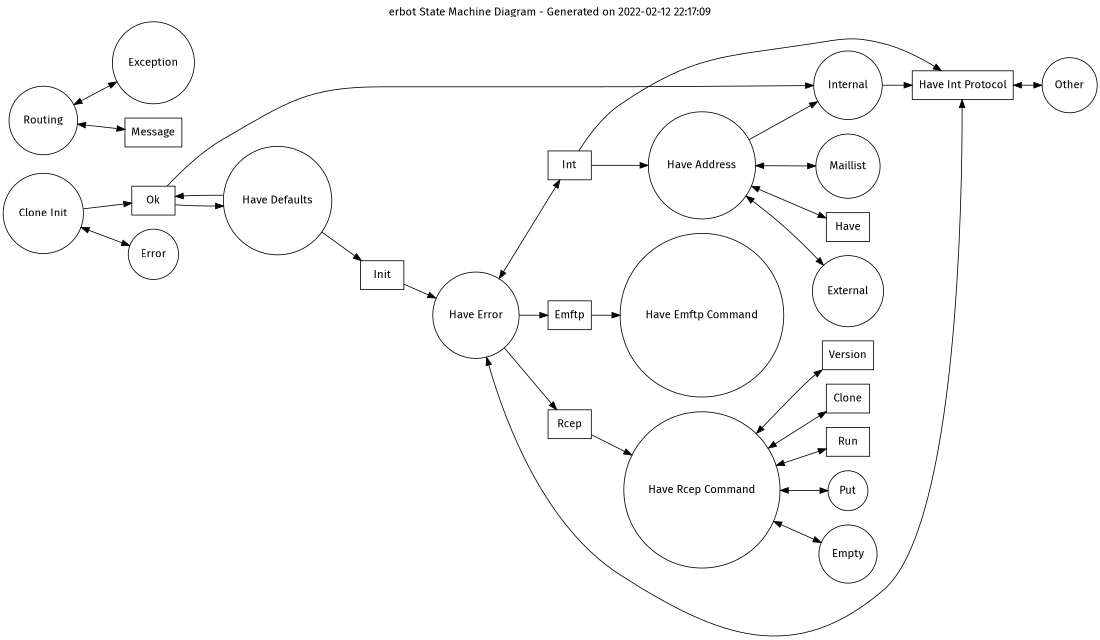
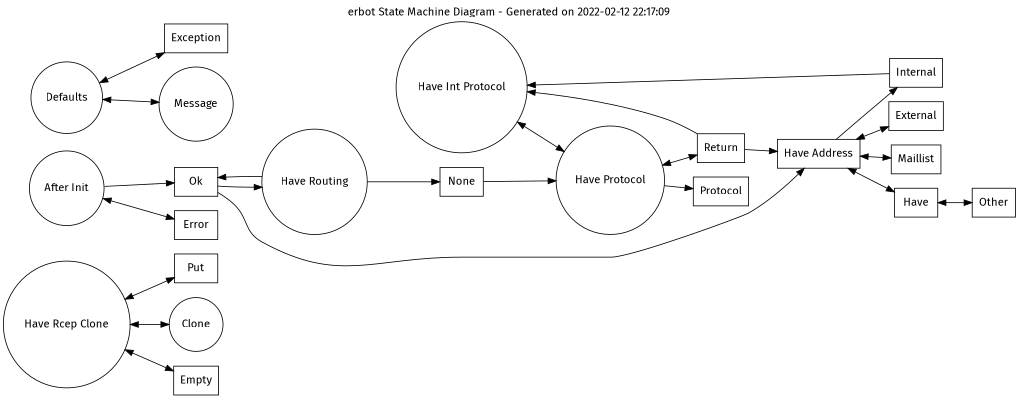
node "Exception": shape circle -> box
node "Internal": shape circle -> box
node "Have Int Protocol": shape box -> circle
edge "Have Int Protocol" -- "Other": now "Have" -- "Other"
node "Other": shape circle -> box
edge "Ok" -> "Internal": now "Ok" -> "Have Address"
node "Routing": label "Routing" -> "Defaults"
node "Message": shape box -> circle
node "Int": label "Int" -> "Return"
node "Have Address": shape circle -> box
node "Maillist": shape circle -> box
node "Have Defaults": label "Have Defaults" -> "Have Routing"
node "Clone Init": label "Clone Init" -> "After Init"
node "Error": shape circle -> box
node "Init": label "Init" -> "None"
node "External": shape circle -> box
node "Have Error": label "Have Error" -> "Have Protocol"
node "Emftp": label "Emftp" -> "Protocol"
node "Have Emftp Command": removed
node "Version": removed
node "Clone": shape box -> circle
node "Rcep": removed
node "Run": removed
node "Have Rcep Command": label "Have Rcep Command" -> "Have Rcep Clone"
node "Put": shape circle -> box
node "Empty": shape circle -> box
